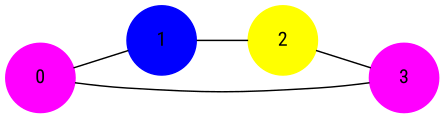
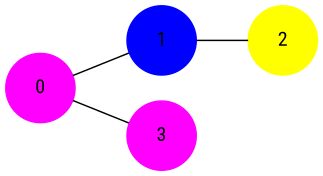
edge "2" -- "3": removed
